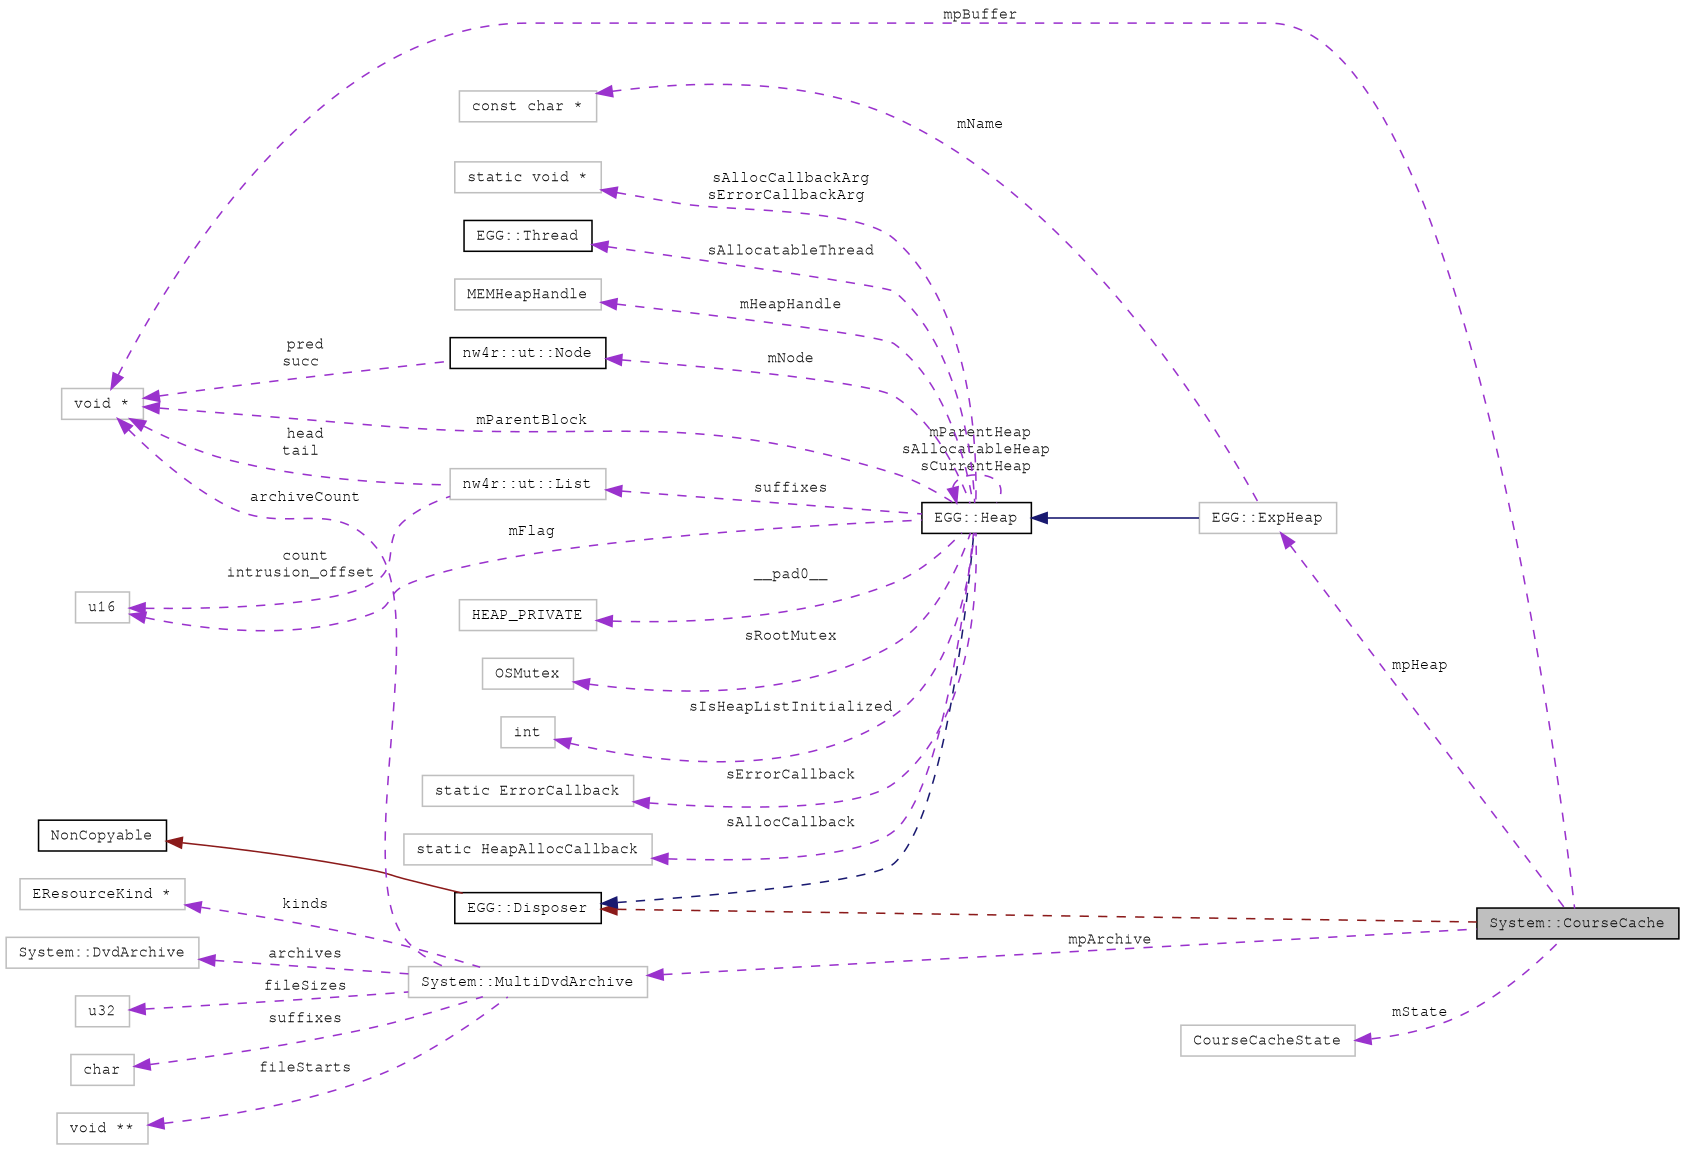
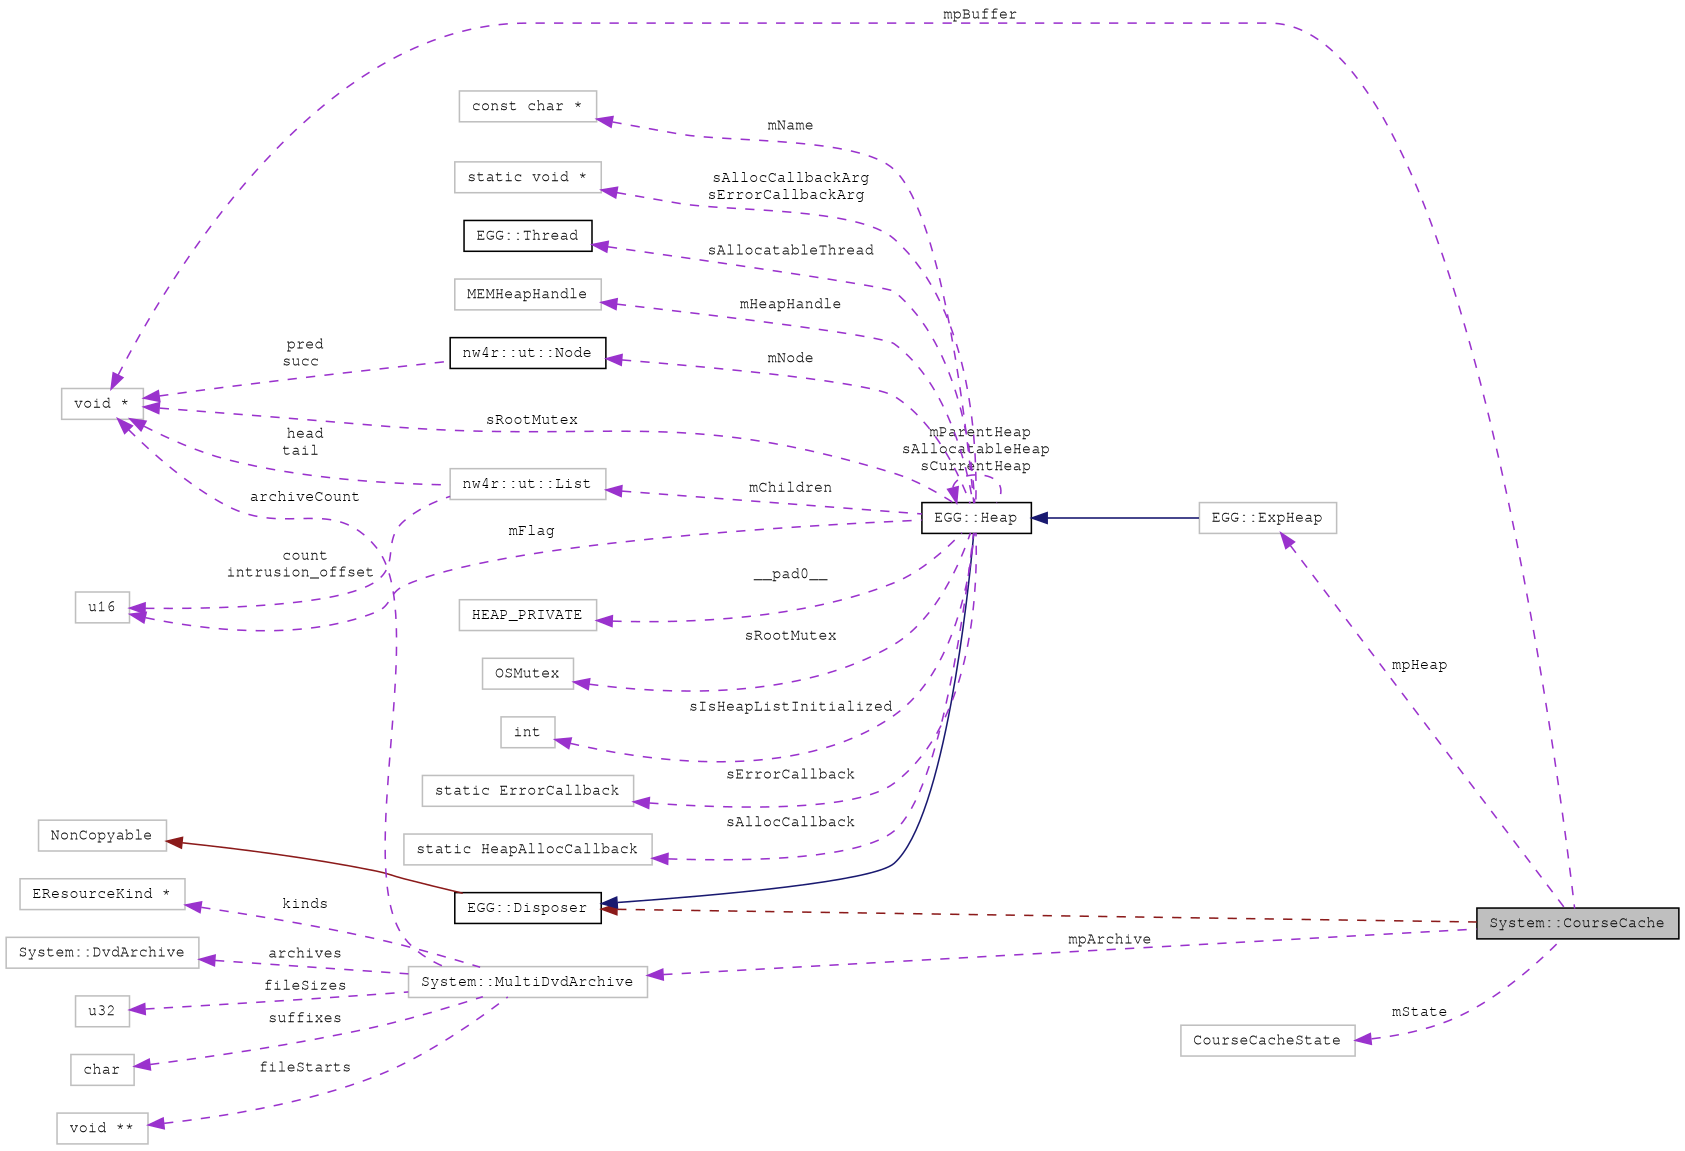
edge "EGG::ExpHeap" -> "const char *": now "EGG::Heap" -> "const char *"
edge "EGG::Heap" -> "void *": label " mParentBlock" -> " sRootMutex"
edge "EGG::Heap" -> "nw4r::ut::List": label " suffixes" -> " mChildren"
node "NonCopyable": color black -> grey75
edge "EGG::Heap" -> "EGG::Disposer": style dashed -> solid
